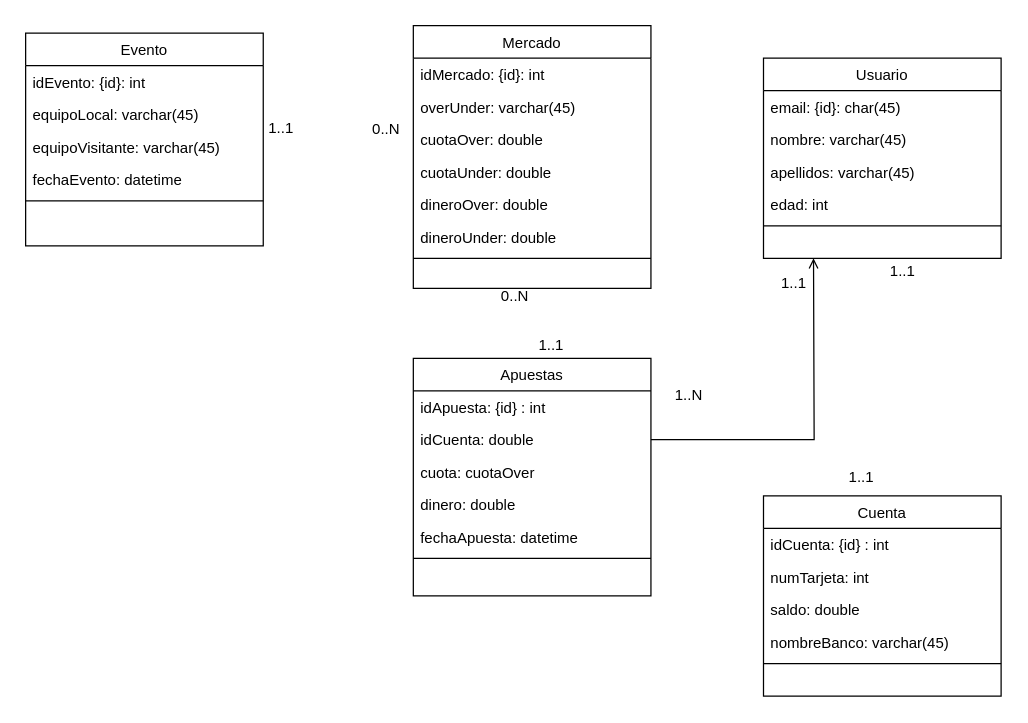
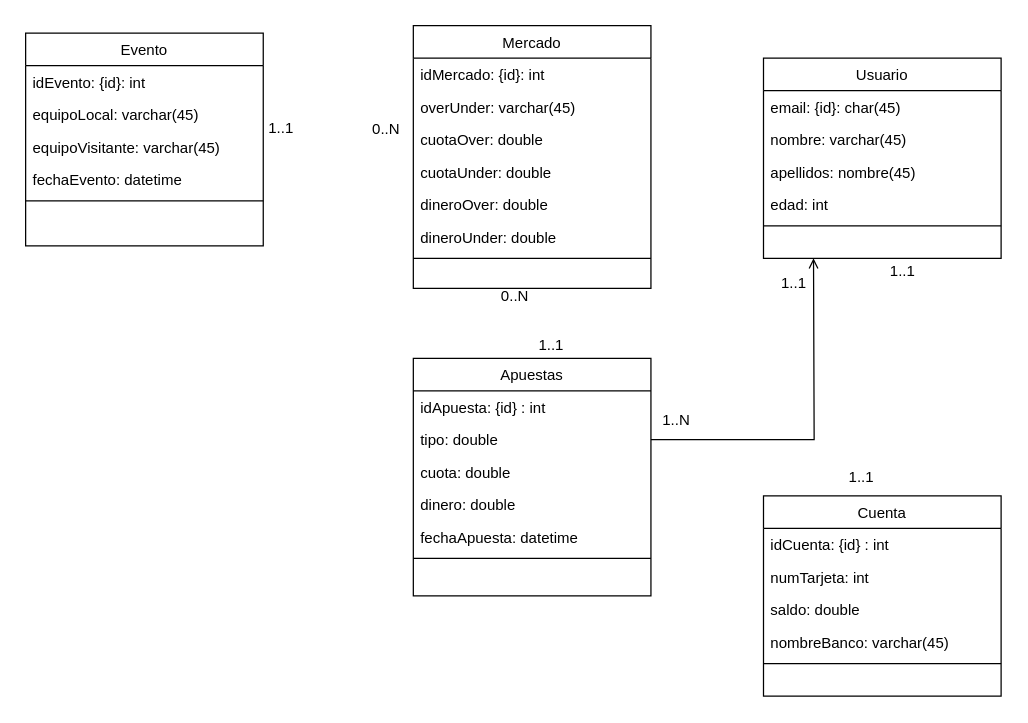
node "apellidos: varchar(45)": label "apellidos: varchar(45)" -> "apellidos: nombre(45)"
node "1..N": moved (688, 396) -> (676, 421)
node "idCuenta: double": label "idCuenta: double" -> "tipo: double"
node "cuota: cuotaOver": label "cuota: cuotaOver" -> "cuota: double"
